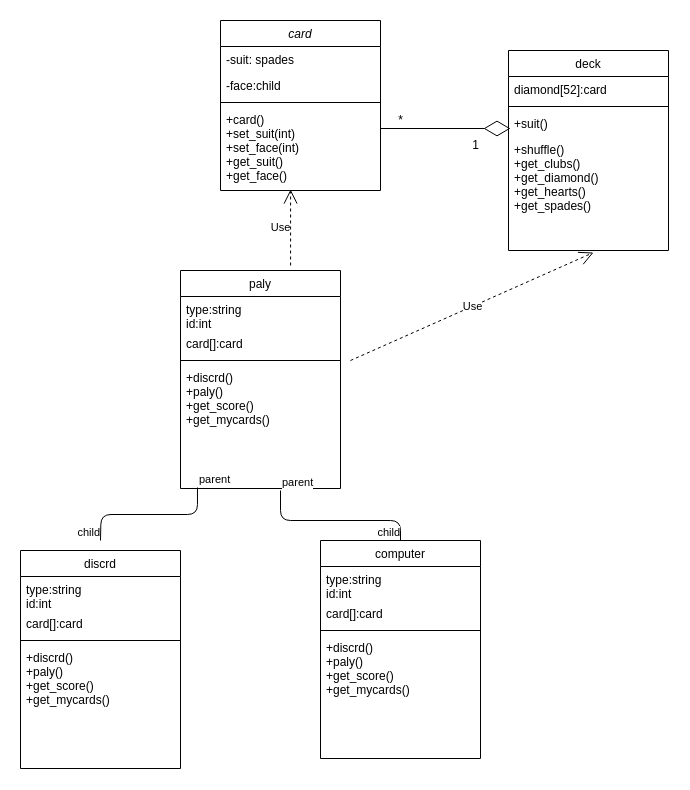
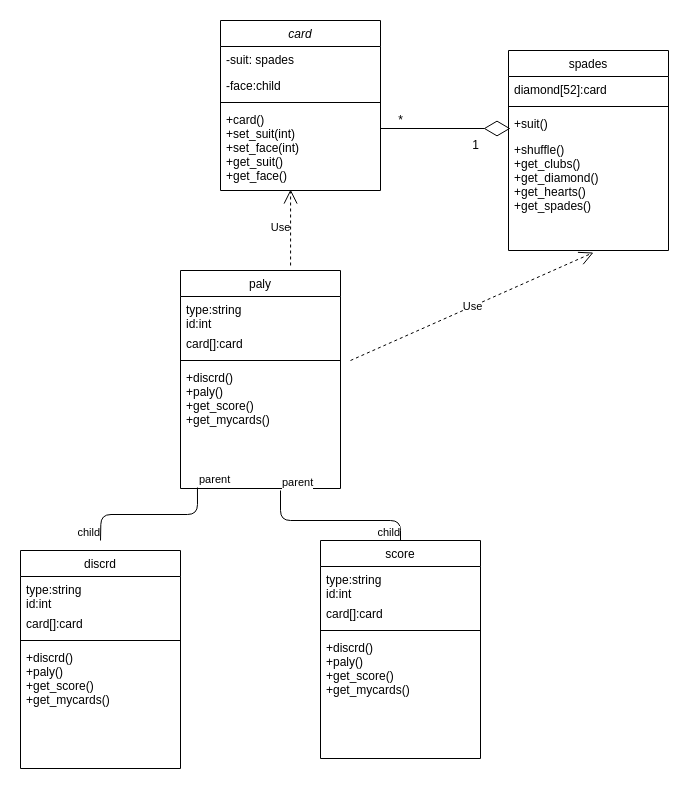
node "deck": label "deck" -> "spades"
node "computer": label "computer" -> "score"
